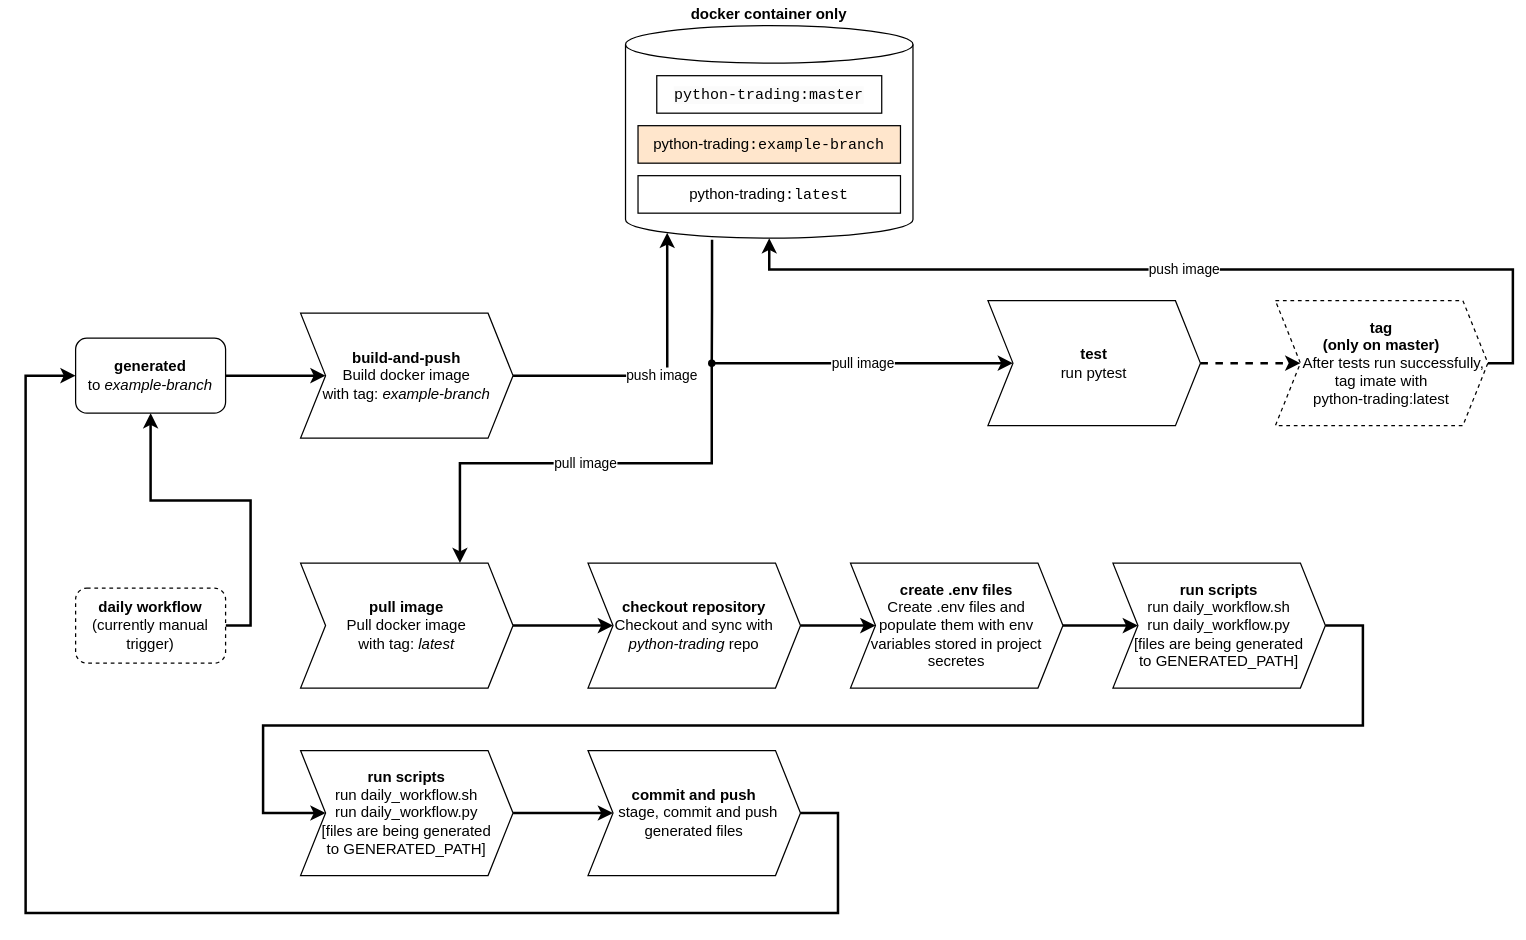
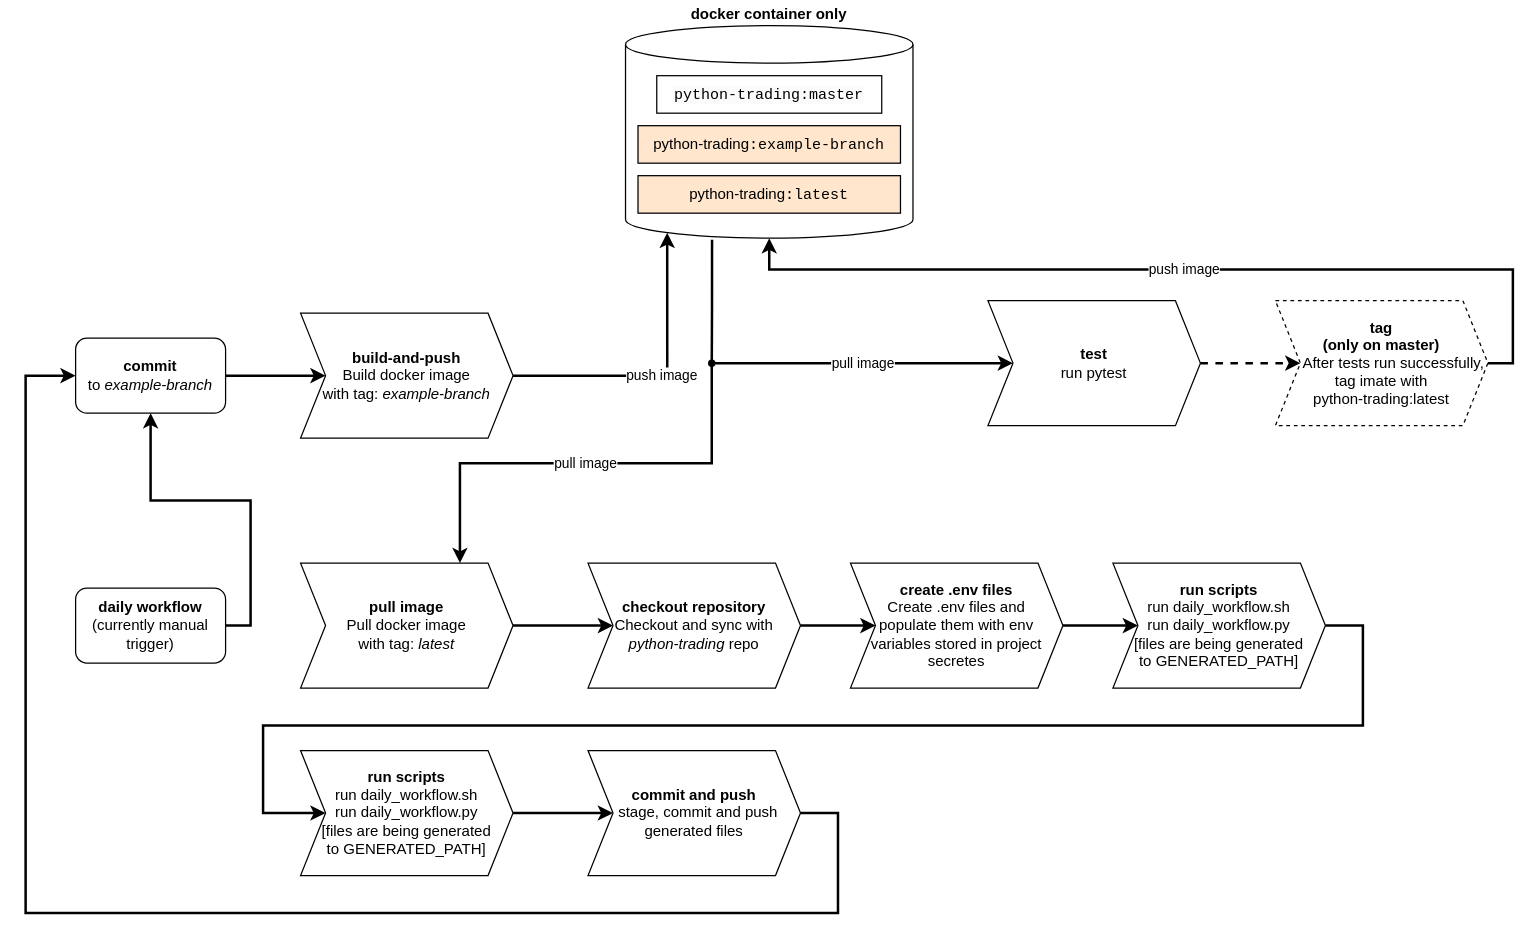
node "python-trading:latest": fillcolor #ffffff -> #ffe6cc
node "generated to example-branch": label "generated to example-branch" -> "commit to example-branch"
node "daily workflow (currently manual trigger)": style dashed -> solid
